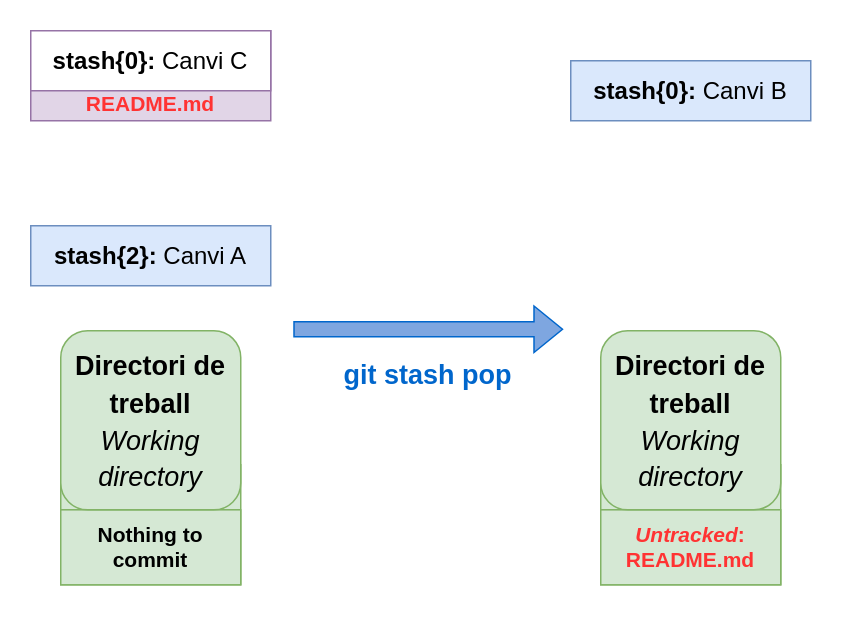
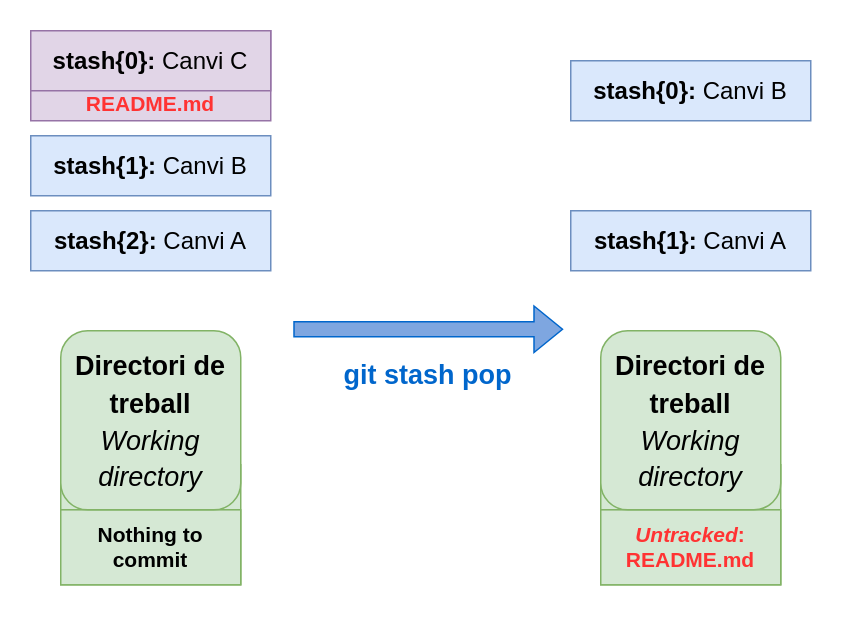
node "stash{0}: Canvi C": fillcolor #ffffff -> #e1d5e7
node "stash{1}: Canvi B": added
node "stash{1}: Canvi A": added
node "stash{2}: Canvi A": moved (151, 256) -> (151, 241)
